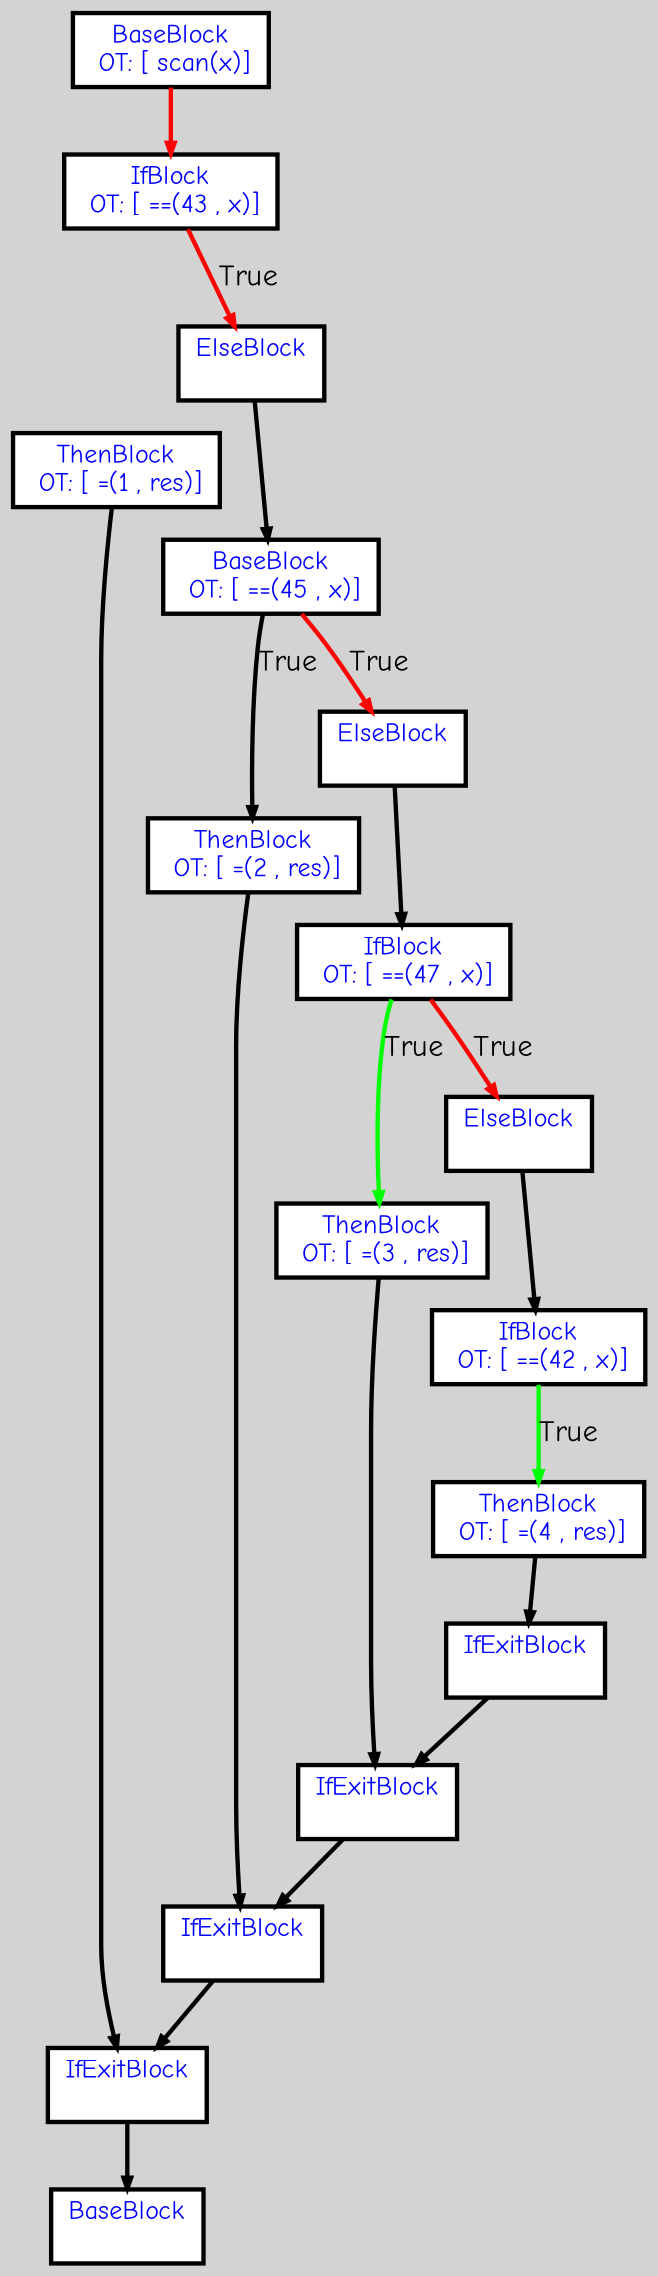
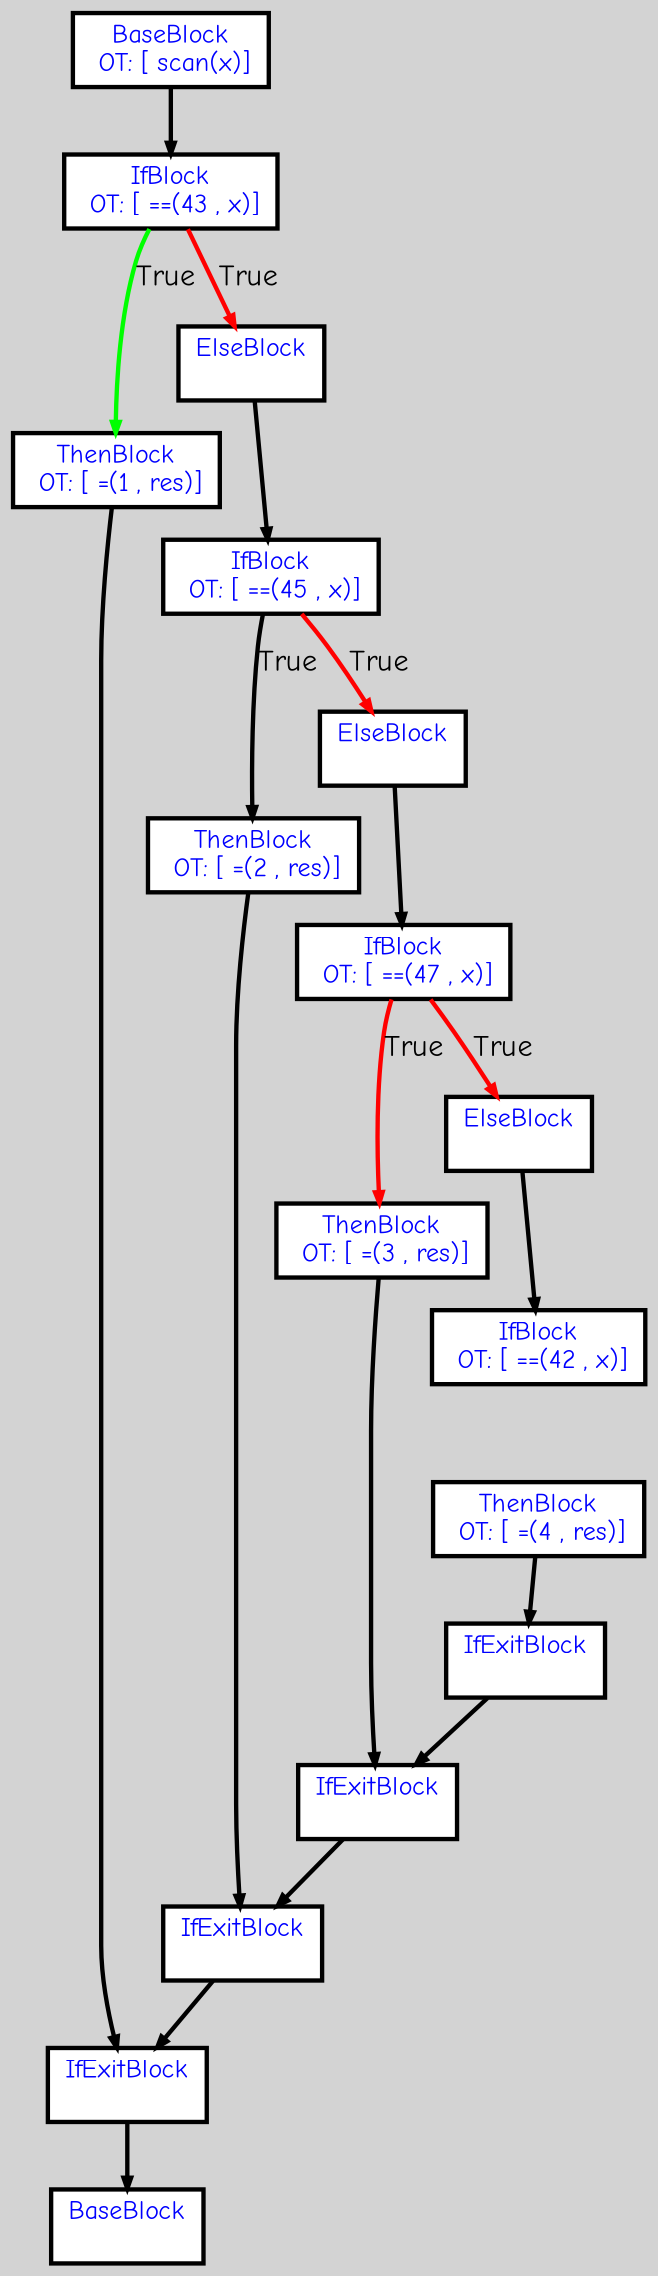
edge "BaseBlock OT: [ scan(x)]" -> "IfBlock OT: [ ==(43 , x)]": color red -> black
edge "IfBlock OT: [ ==(43 , x)]" -> "ThenBlock OT: [ =(1 , res)]": added, label "True"
node "BaseBlock OT: [ ==(45 , x)]": label "BaseBlock OT: [ ==(45 , x)]" -> "IfBlock OT: [ ==(45 , x)]"
edge "IfBlock OT: [ ==(47 , x)]" -> "ThenBlock OT: [ =(3 , res)]": color green -> red
edge "IfBlock OT: [ ==(42 , x)]" -> "ThenBlock OT: [ =(4 , res)]": removed, label "True"
